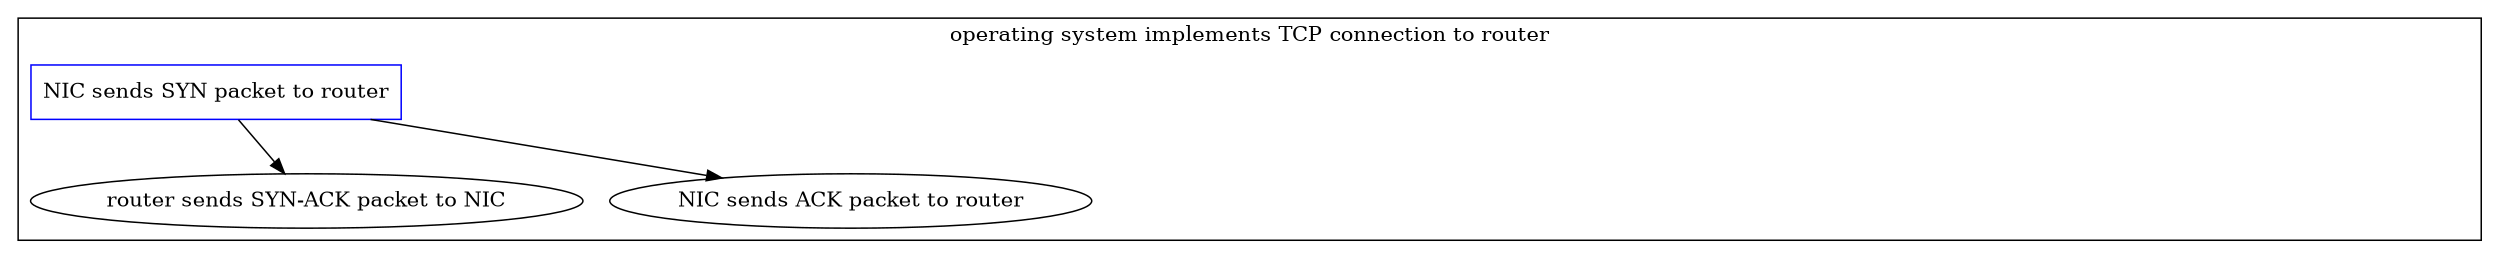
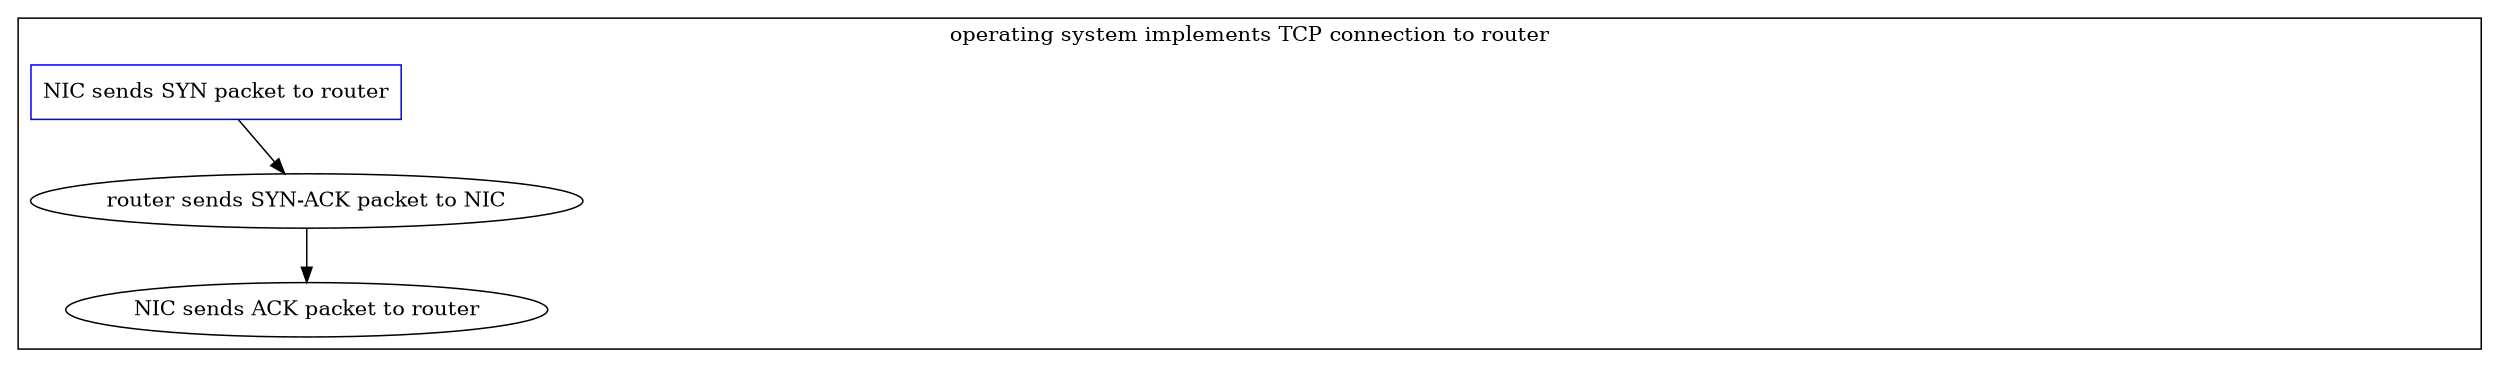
edge "NIC sends SYN packet to router" -> "NIC sends ACK packet to router": now "router sends SYN-ACK packet to NIC" -> "NIC sends ACK packet to router"
